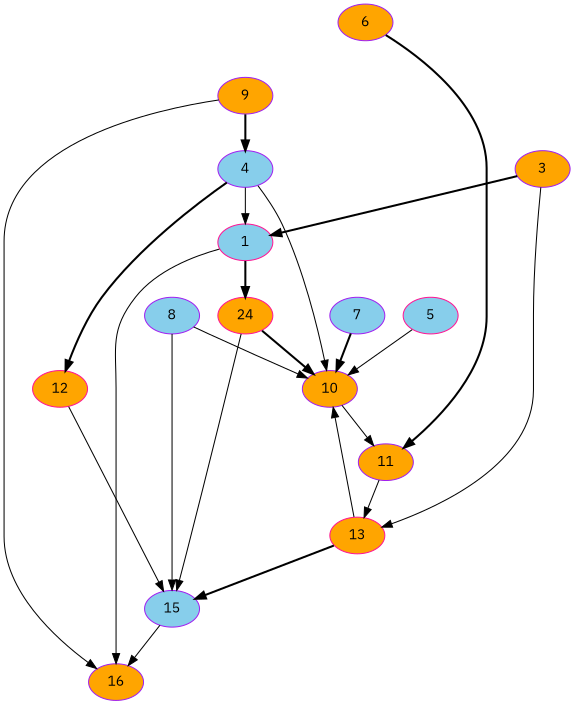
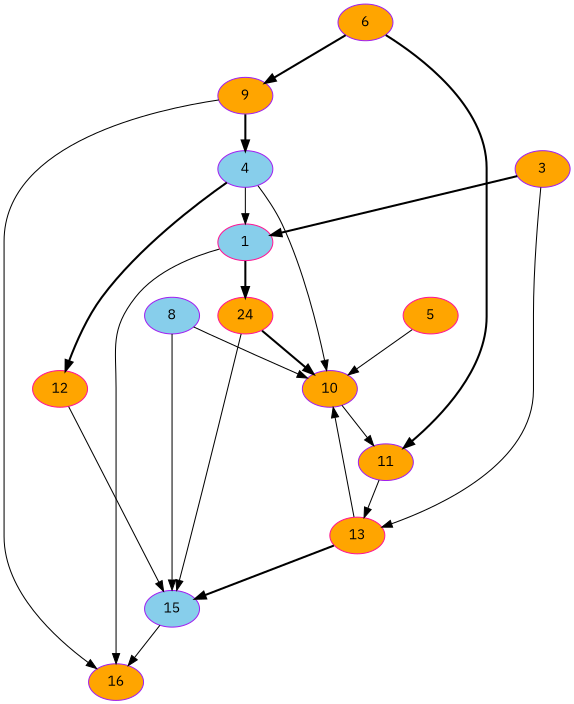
edge "6" -> "9": added
node "7": removed
node "5": fillcolor skyblue -> orange
